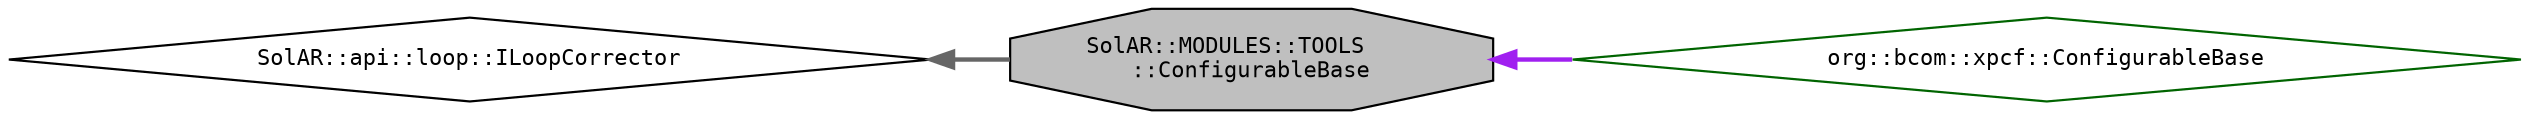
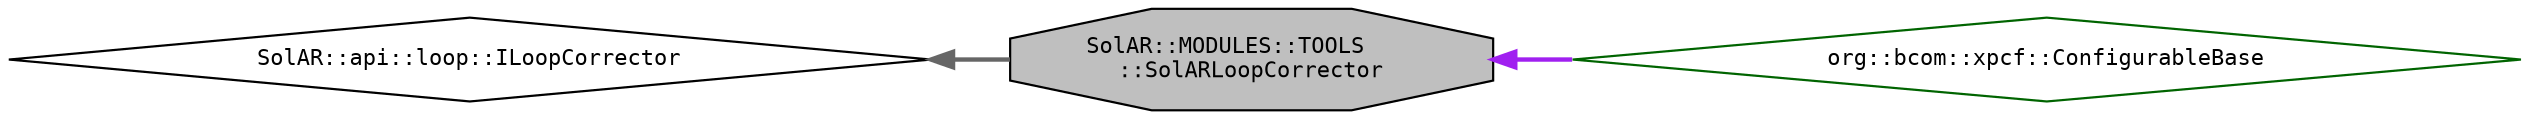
node "SolAR::MODULES::TOOLS ::ConfigurableBase": label "SolAR::MODULES::TOOLS ::ConfigurableBase" -> "SolAR::MODULES::TOOLS ::SolARLoopCorrector"
